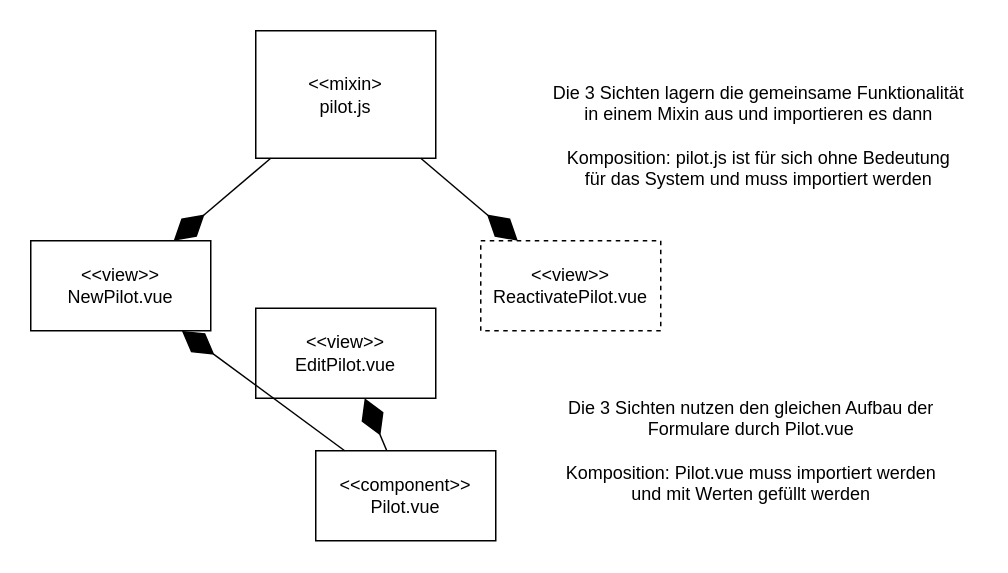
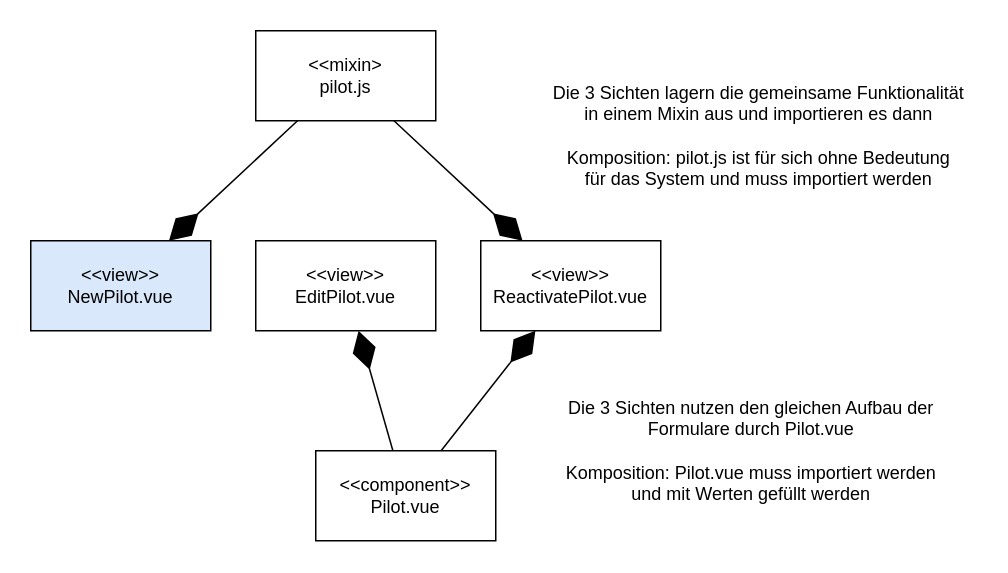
node "<<mixin> pilot.js": size 180x128 -> 180x90
node "<<view>> NewPilot.vue": fillcolor #ffffff -> #dae8fc
node "<<view>> ReactivatePilot.vue": style dashed -> solid
node "<<view>> EditPilot.vue": moved (346, 353) -> (346, 286)
edge "<<component>> Pilot.vue" -> "<<view>> NewPilot.vue": removed
edge "<<component>> Pilot.vue" -> "<<view>> ReactivatePilot.vue": added
